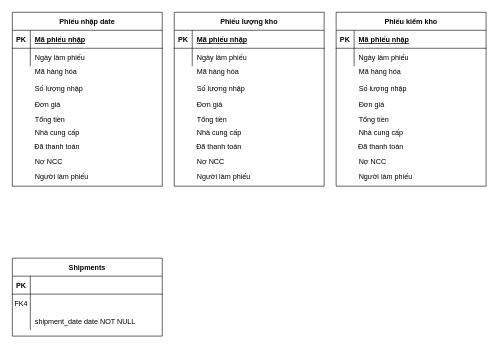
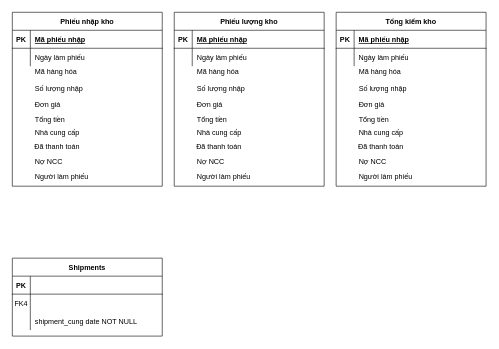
node "Phiếu nhập date": label "Phiếu nhập date" -> "Phiếu nhập kho"
node "Phiếu kiểm kho": label "Phiếu kiểm kho" -> "Tổng kiểm kho"
node "shipment_date date NOT NULL": label "shipment_date date NOT NULL" -> "shipment_cung date NOT NULL"
